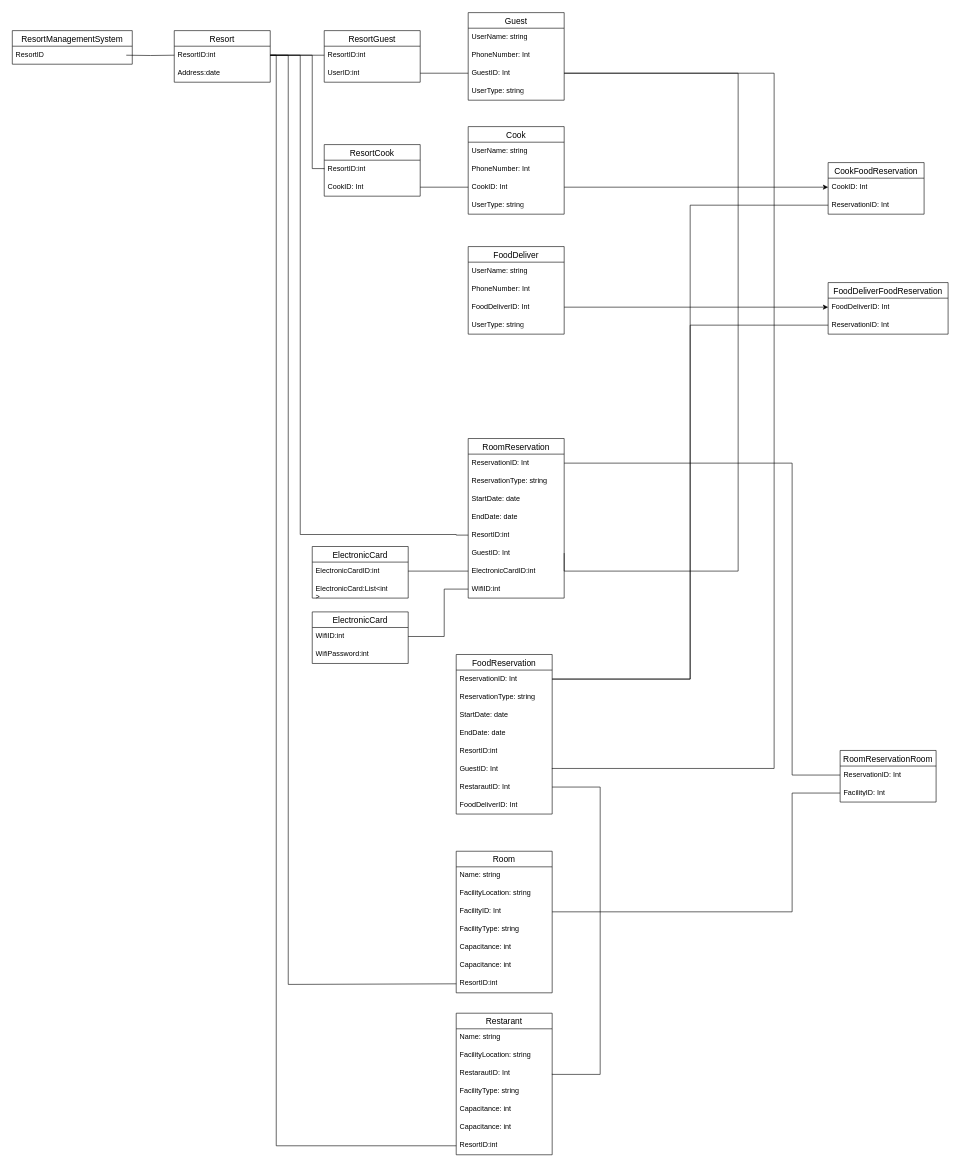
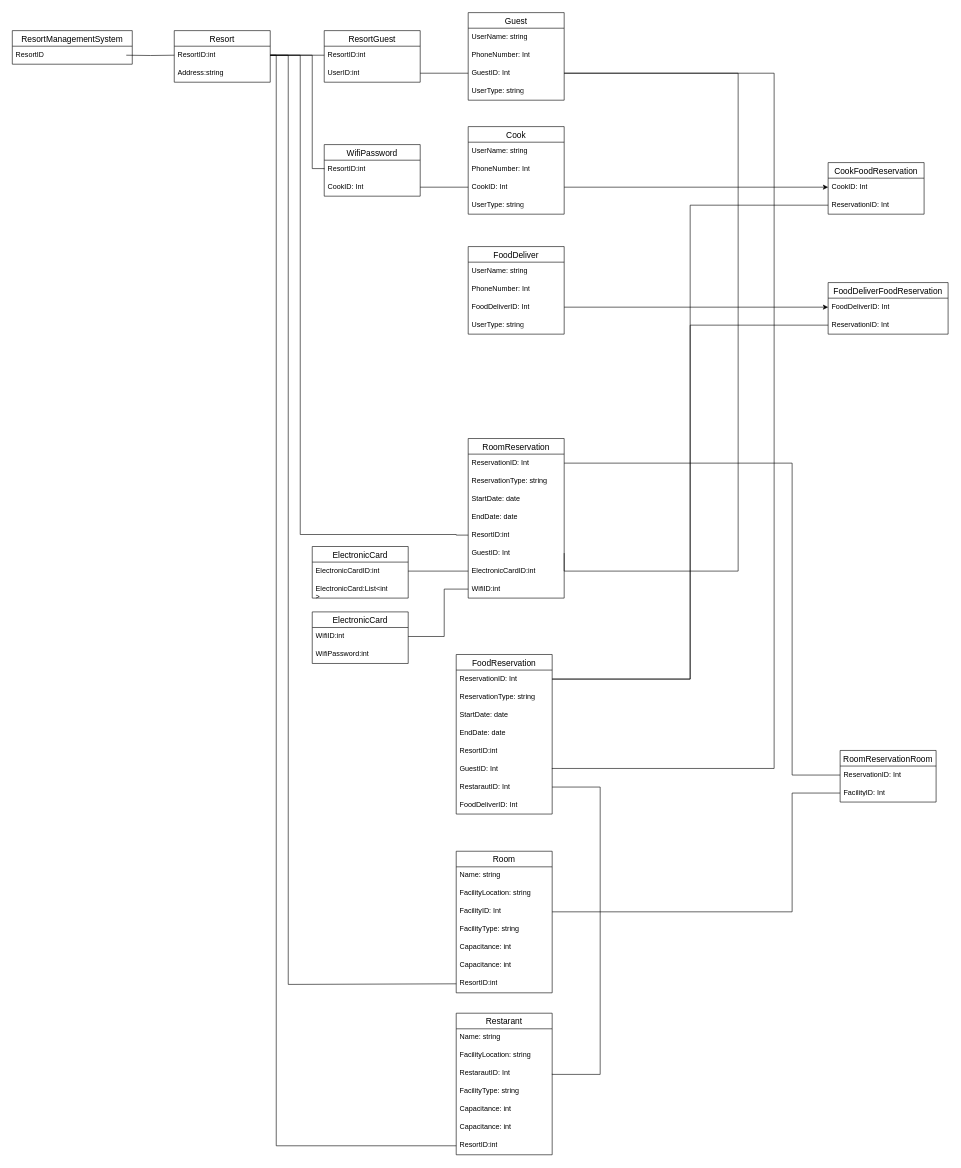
node "Address:date": label "Address:date" -> "Address:string"
node "ResortCook": label "ResortCook" -> "WifiPassword"
